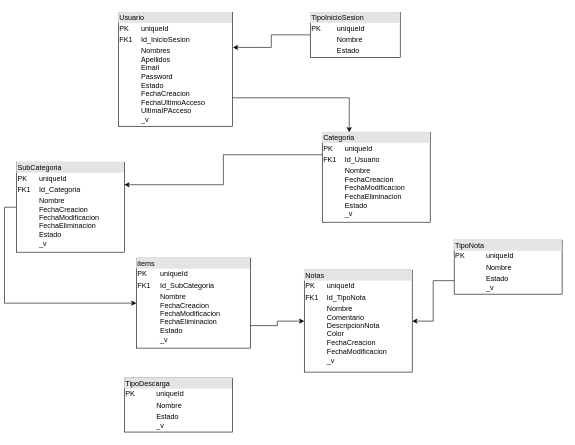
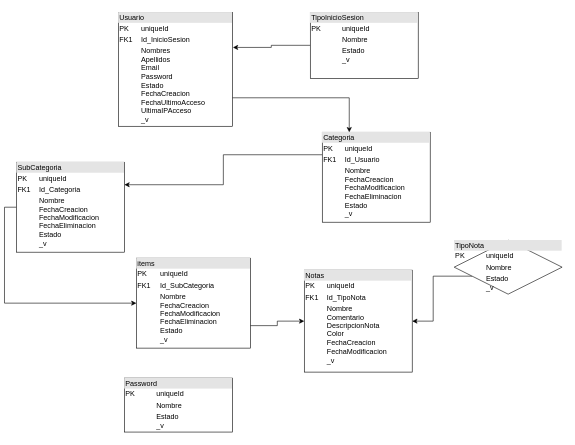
node "TipoInicioSesion PK uniqueId Nombre Estado _v": size 90x45 -> 108x66
node "TipoNota PK uniqueId Nombre Estado _v": shape rectangle -> diamond
node "TipoDescarga PK uniqueId Nombre Estado _v": label "TipoDescarga PK uniqueId Nombre Estado _v" -> "Password PK uniqueId Nombre Estado _v"
